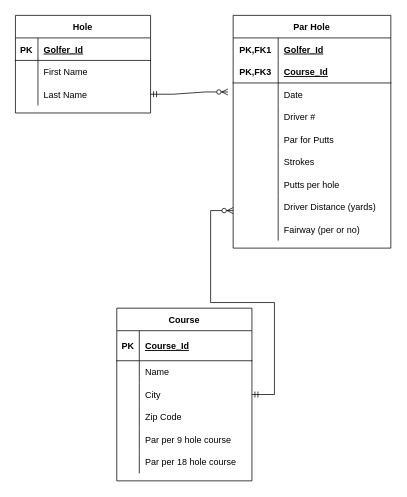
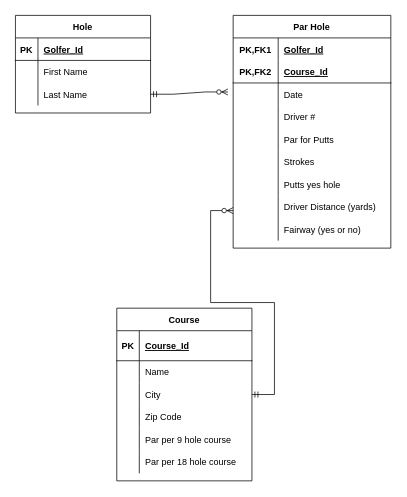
node "PK,FK3": label "PK,FK3" -> "PK,FK2"
node "Putts per hole": label "Putts per hole" -> "Putts yes hole"
node "Fairway (per or no)": label "Fairway (per or no)" -> "Fairway (yes or no)"
